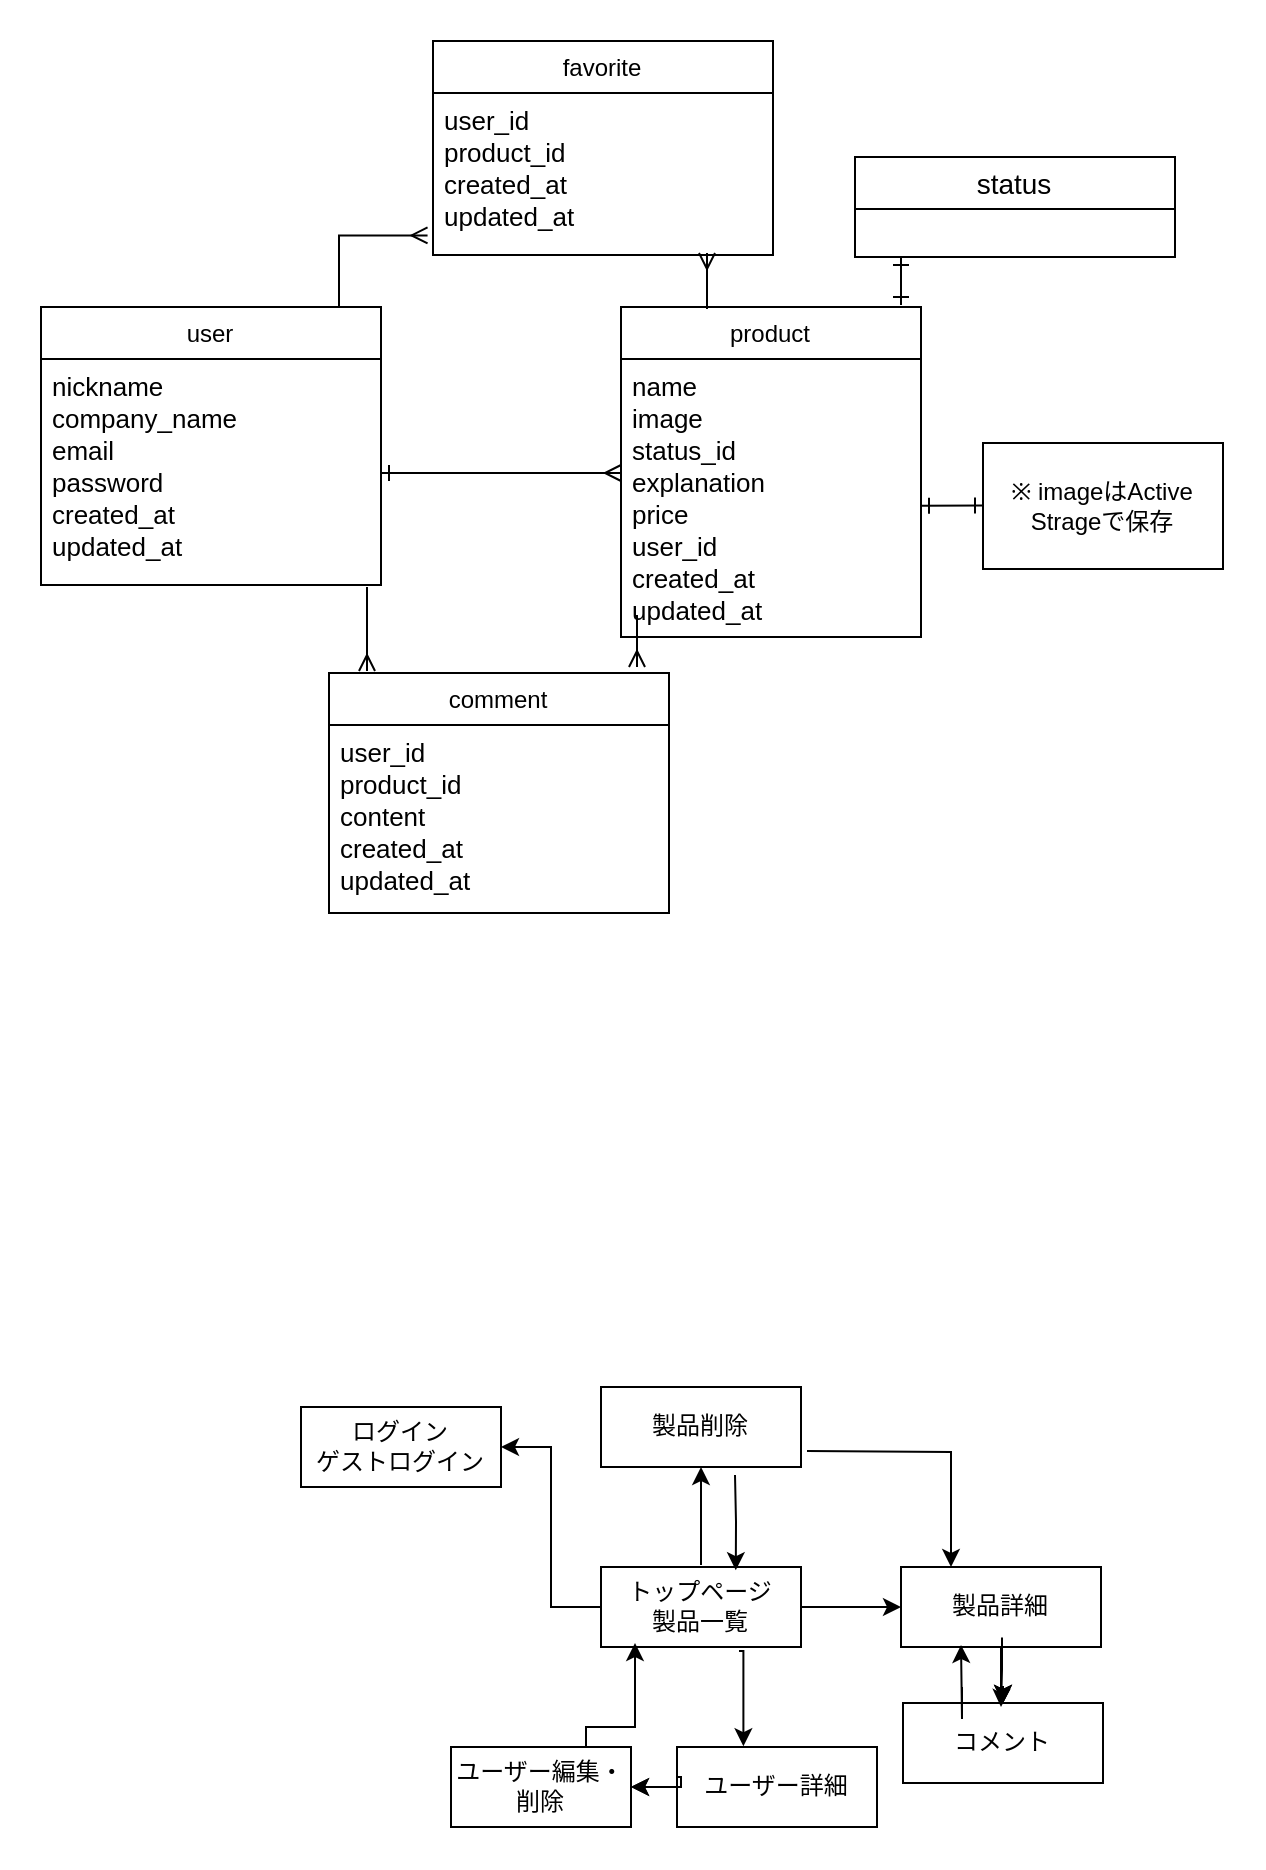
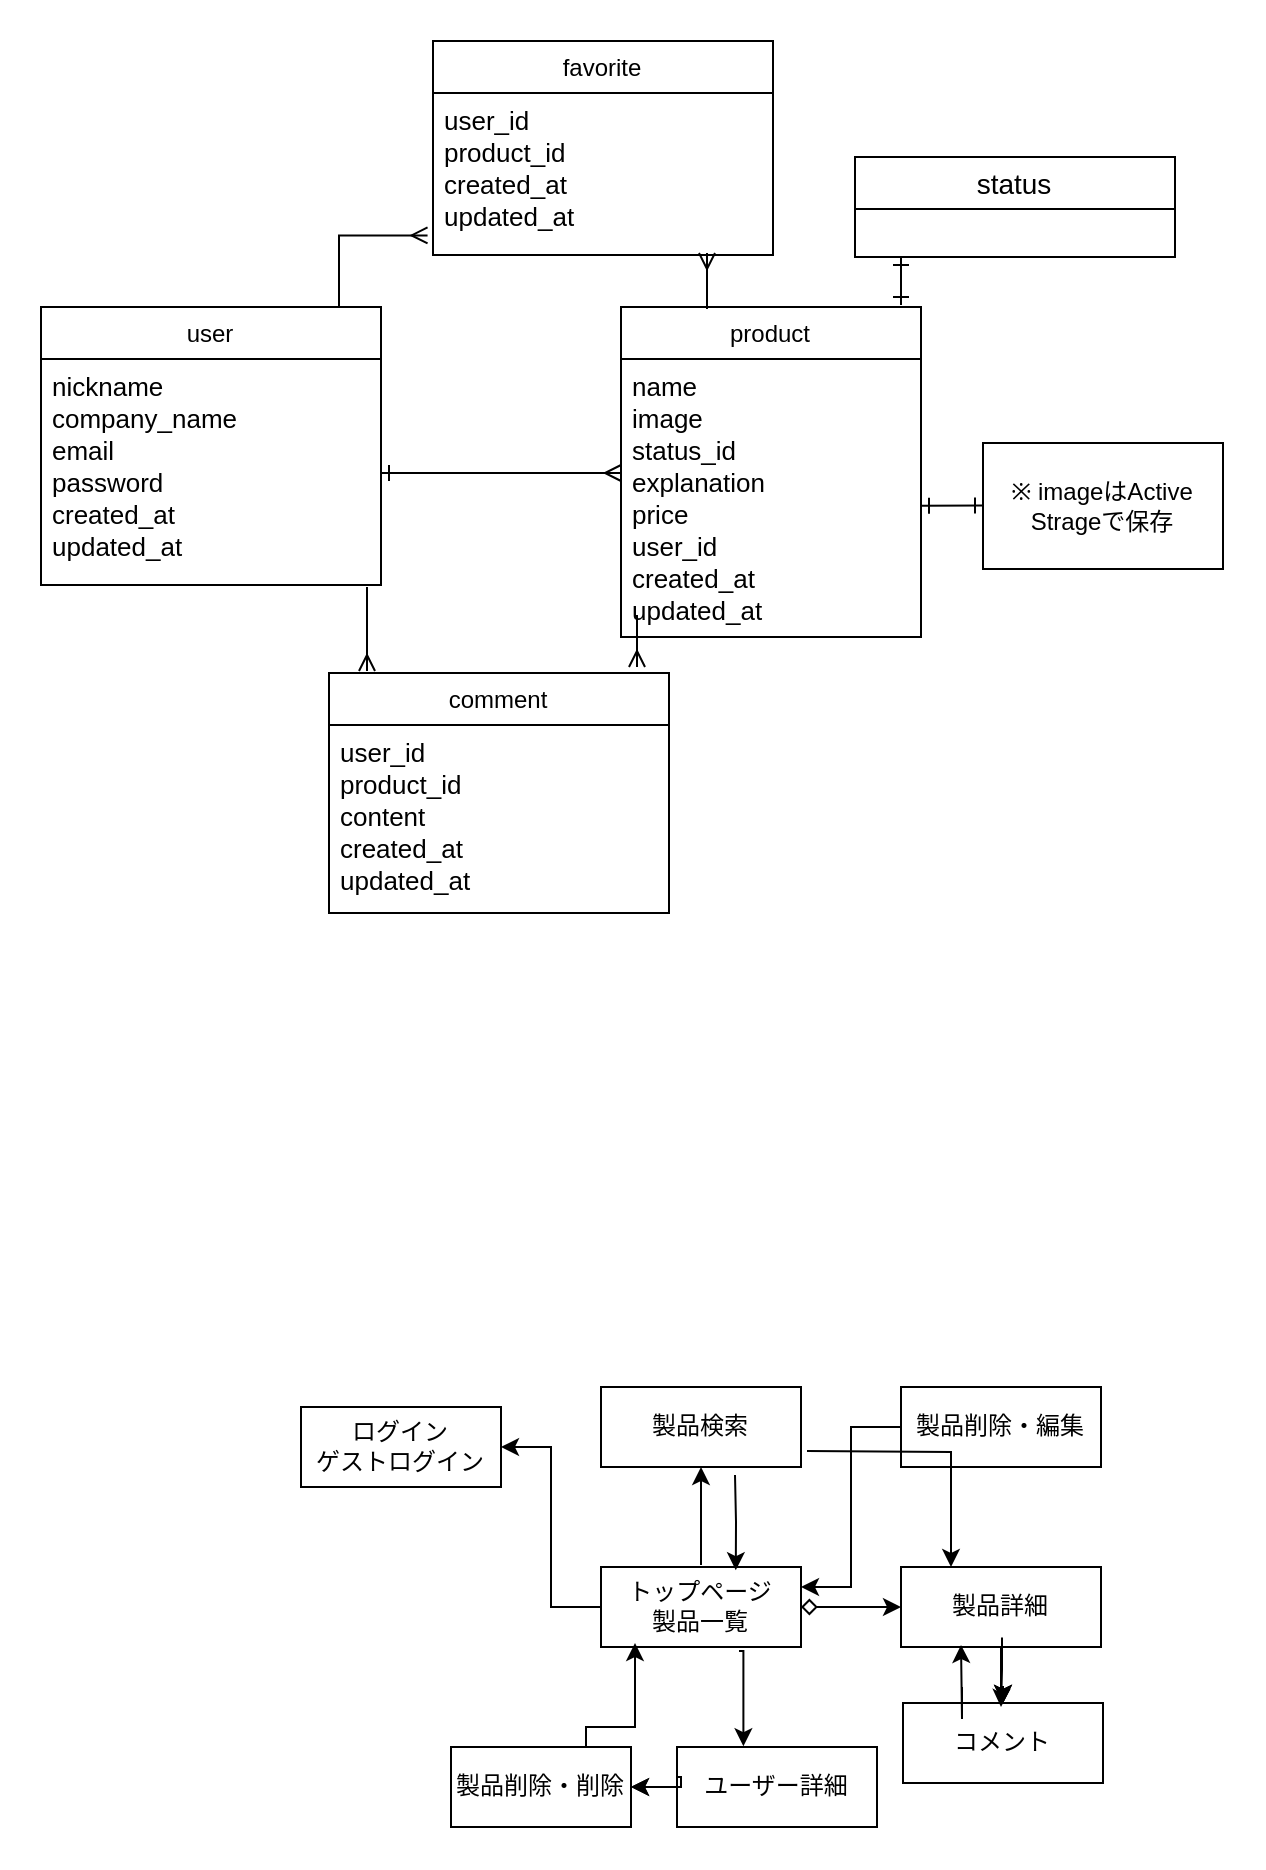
node "製品削除": label "製品削除" -> "製品検索"
node "製品削除・編集": added
edge "製品削除・編集" -> "トップページ 製品一覧": added
edge "トップページ 製品一覧" -> "製品詳細": arrowhead none -> diamond
node "ユーザー編集・削除": label "ユーザー編集・削除" -> "製品削除・削除"
